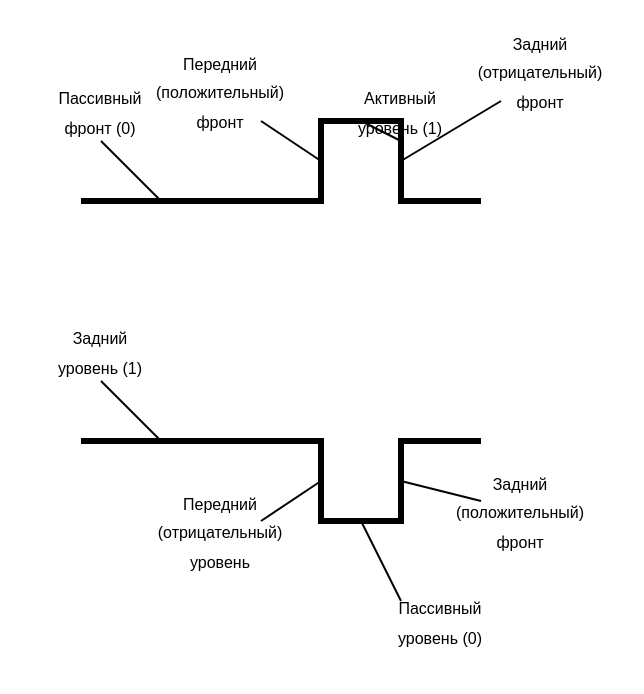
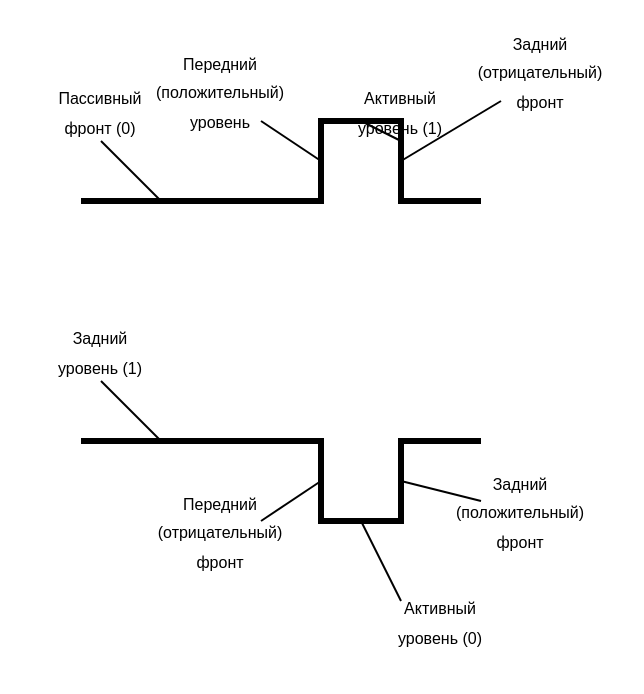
node "Передний (положительный) фронт": label "Передний (положительный) фронт" -> "Передний (положительный) уровень"
node "Передний (отрицательный) уровень": label "Передний (отрицательный) уровень" -> "Передний (отрицательный) фронт"
node "Пассивный уровень (0)": label "Пассивный уровень (0)" -> "Активный уровень (0)"
